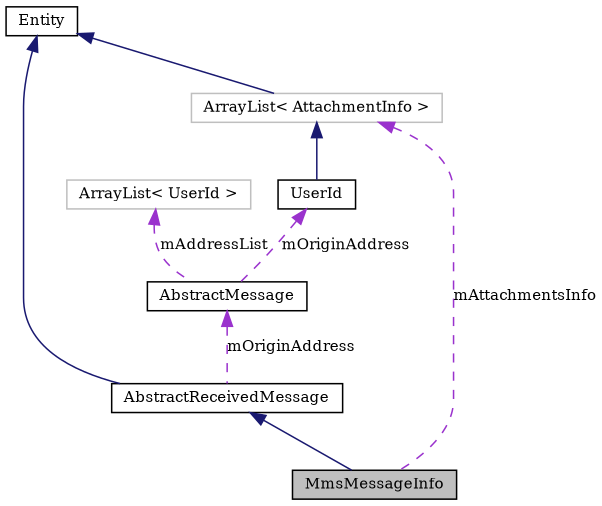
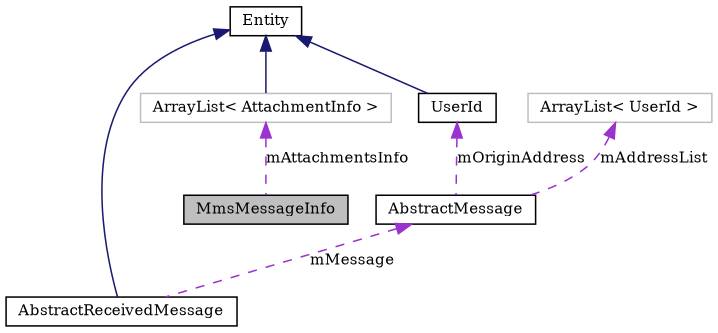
edge "UserId" -> "ArrayList< AttachmentInfo >": now "UserId" -> "Entity"
edge "AbstractReceivedMessage" -> "AbstractMessage": label "mOriginAddress" -> "mMessage"
edge "MmsMessageInfo" -> "AbstractReceivedMessage": removed
